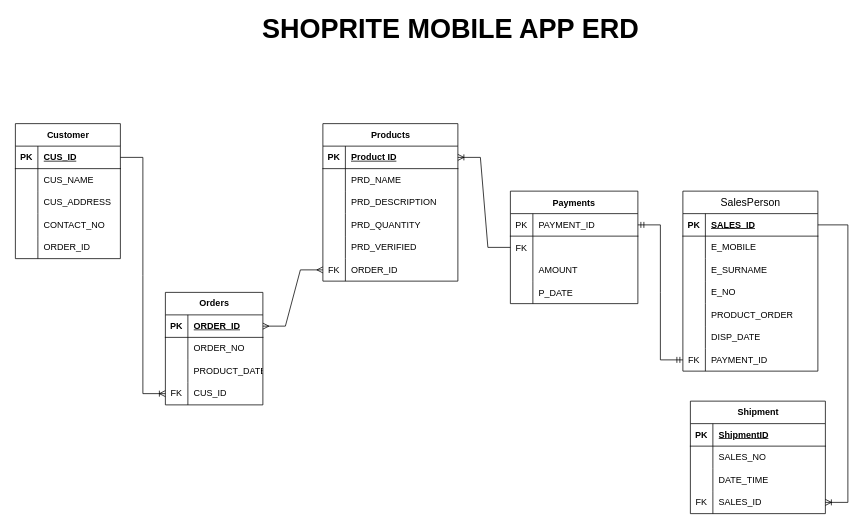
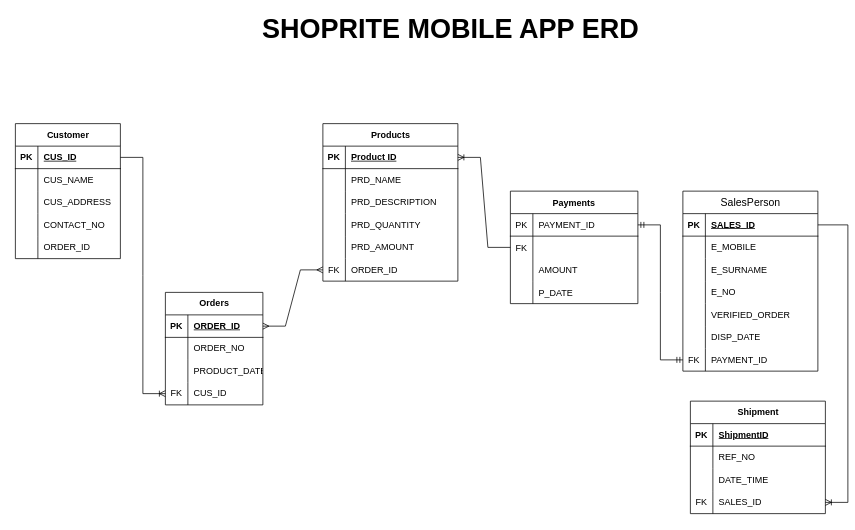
node "PRD_VERIFIED": label "PRD_VERIFIED" -> "PRD_AMOUNT"
node "PRODUCT_ORDER": label "PRODUCT_ORDER" -> "VERIFIED_ORDER"
node "SALES_NO": label "SALES_NO" -> "REF_NO"
